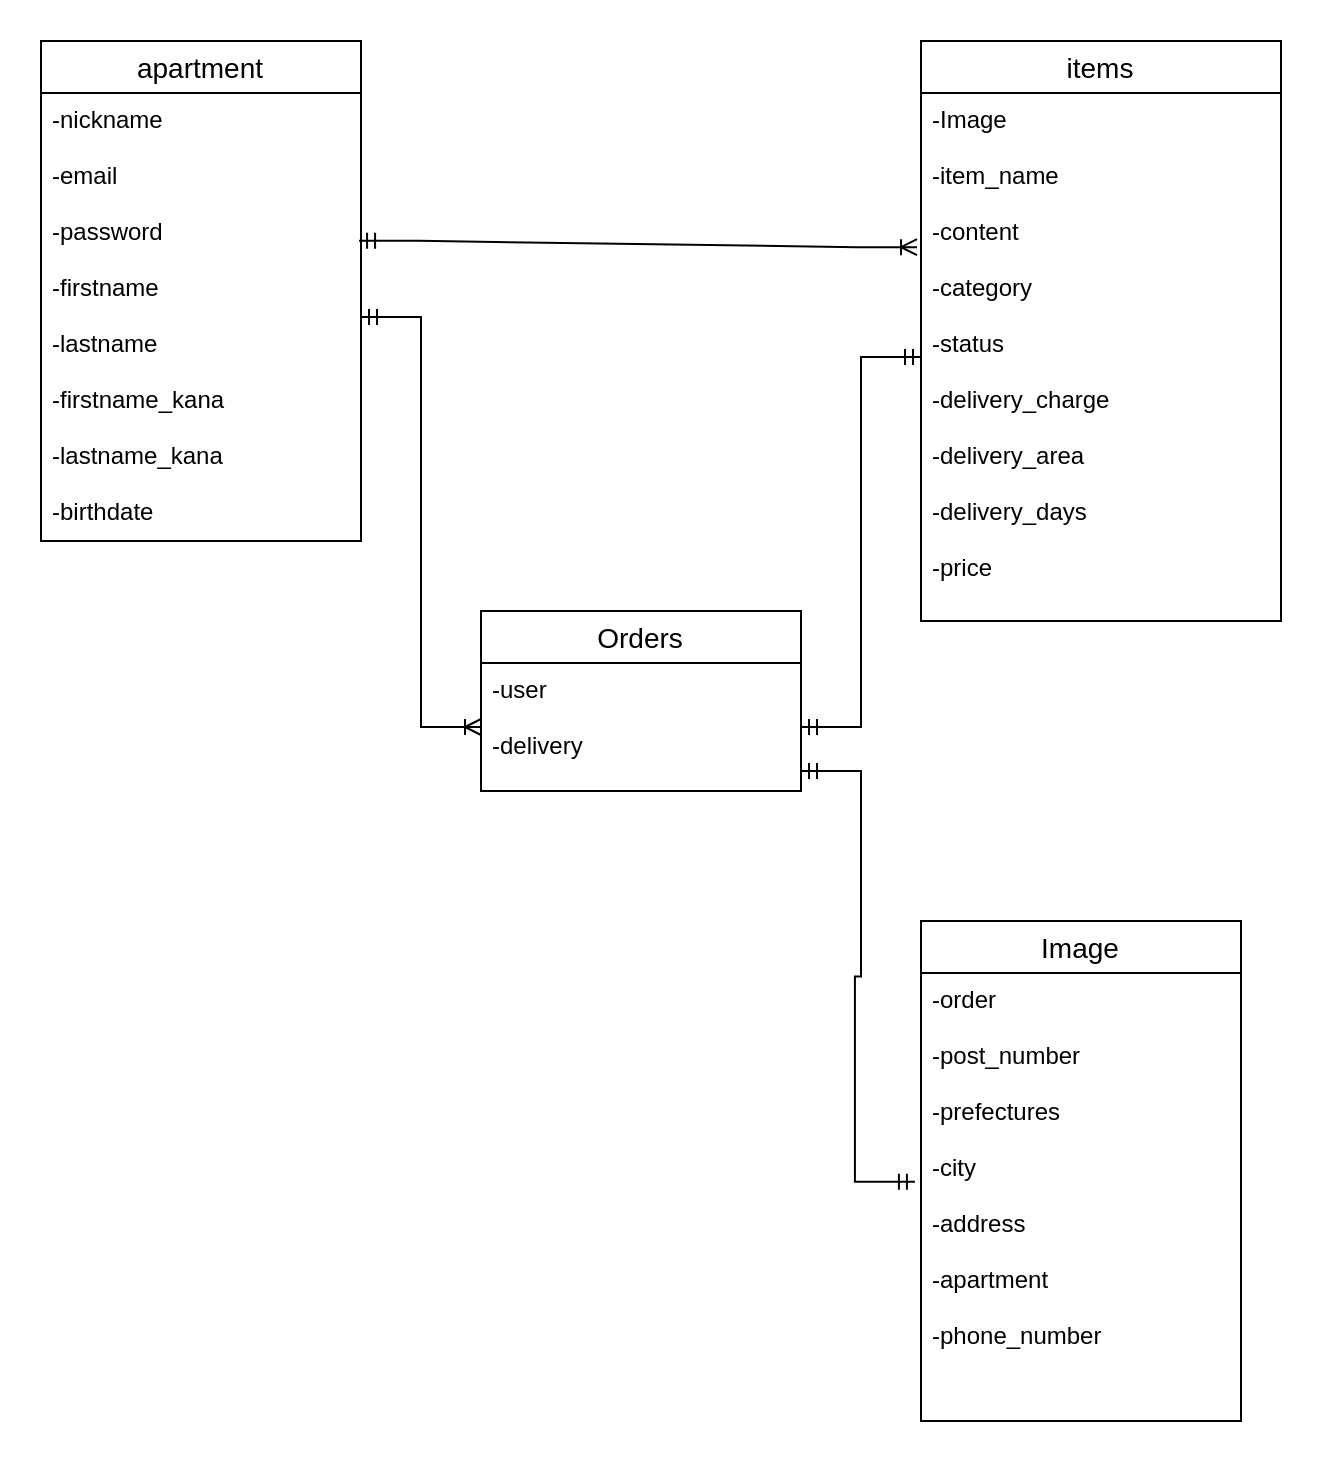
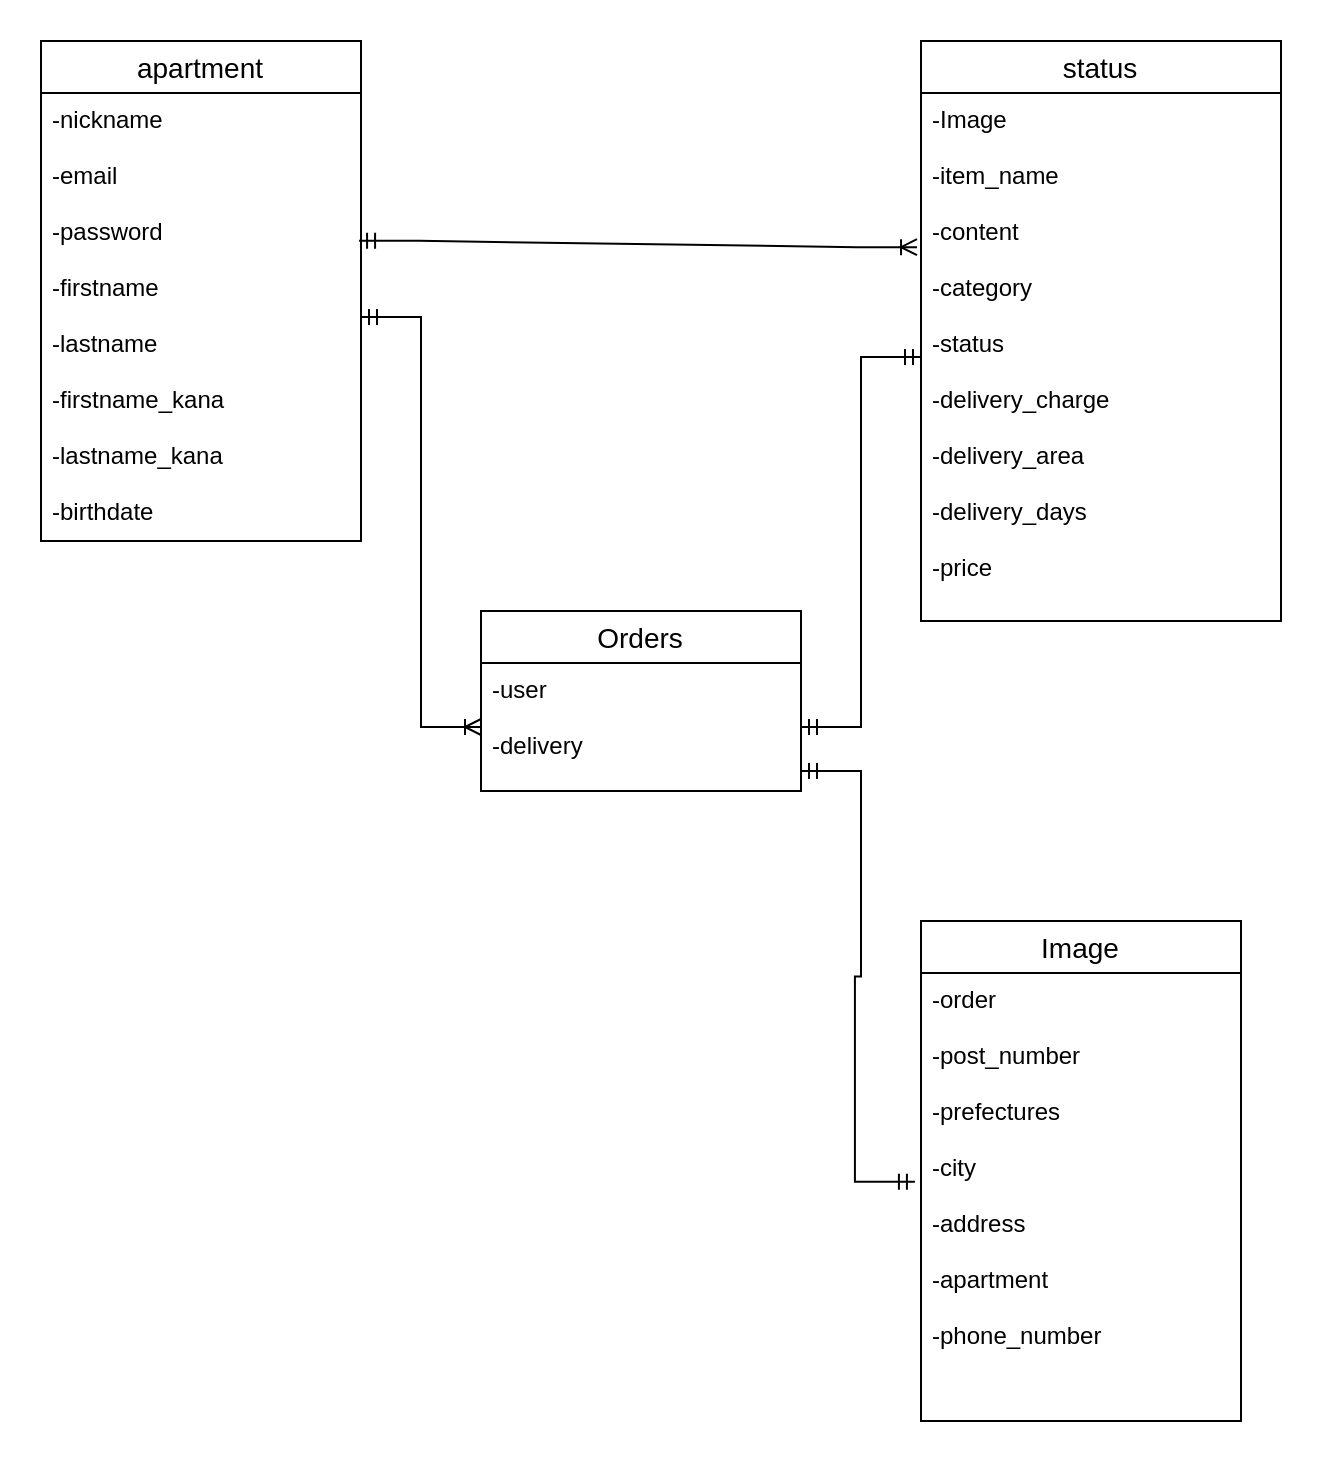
node "items": label "items" -> "status"
